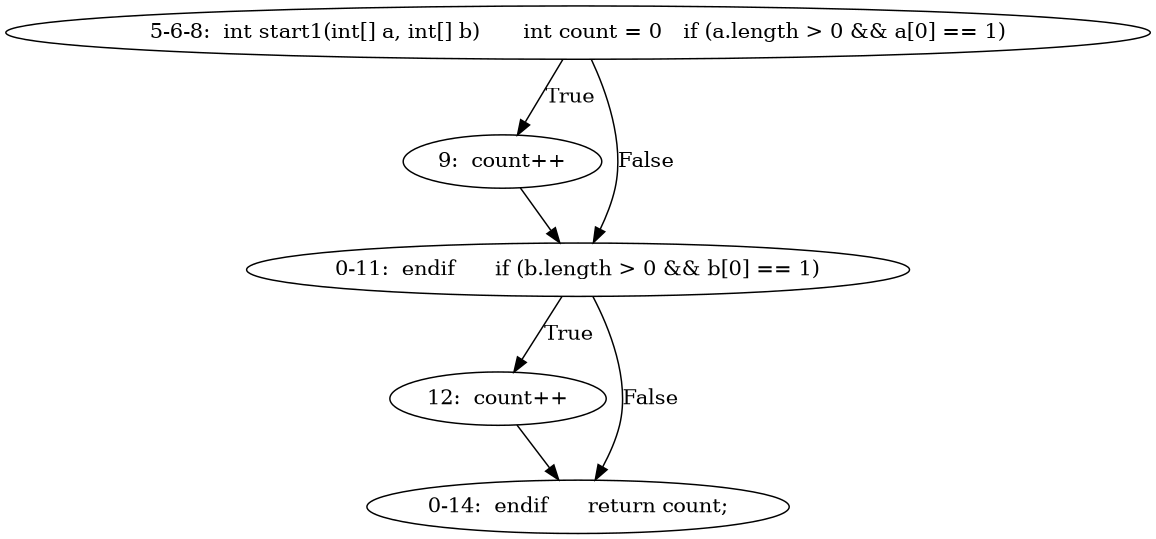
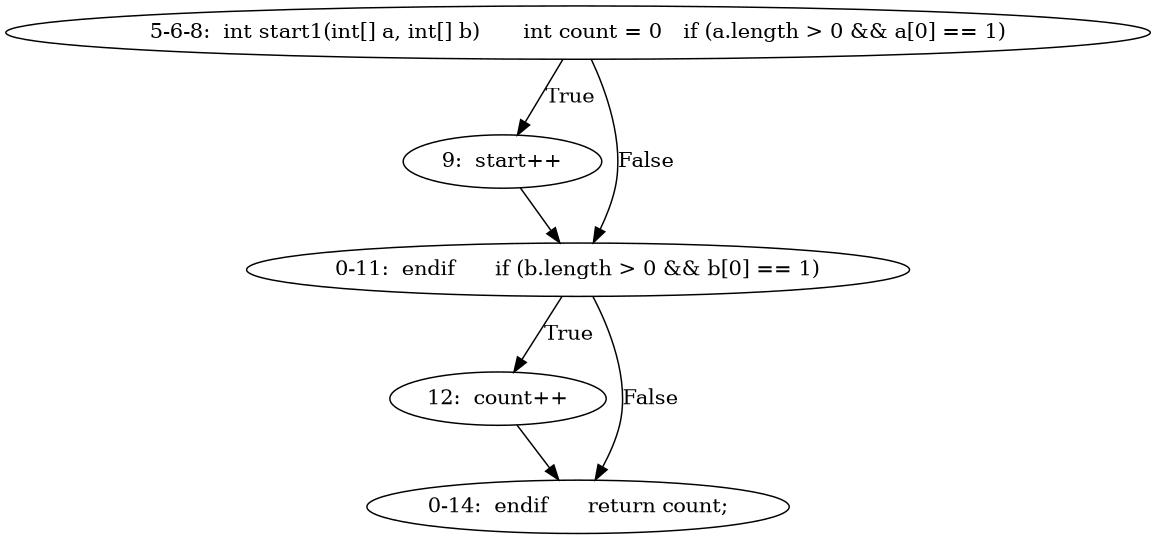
node "9:  count++": label "9:  count++" -> "9:  start++"
